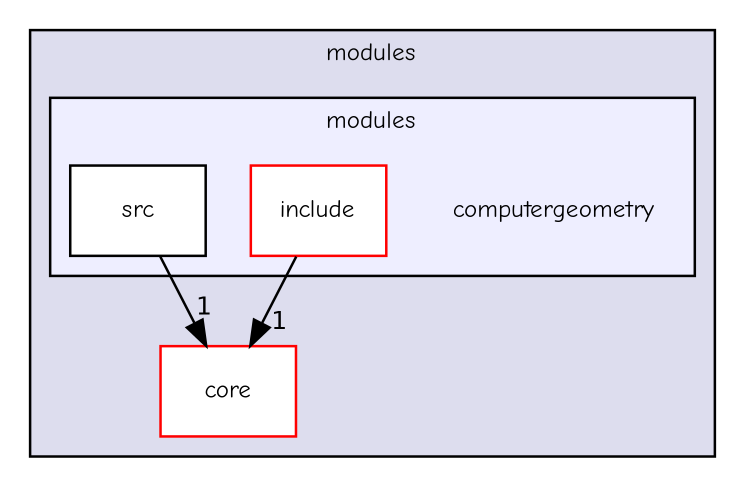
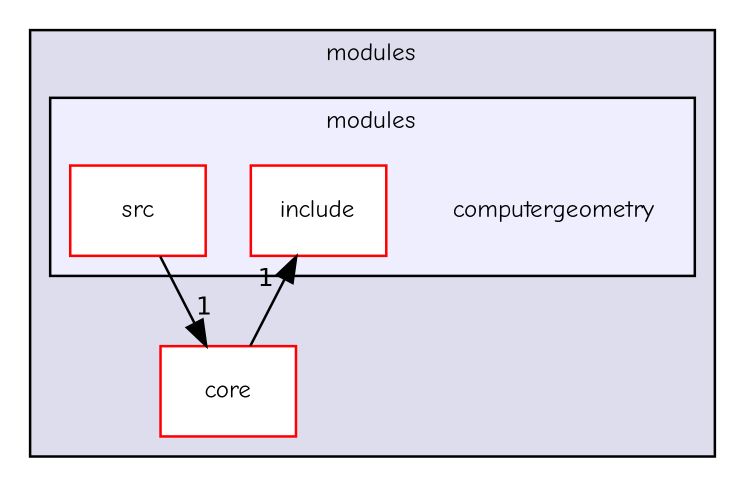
node "src": color black -> red
edge "include" -> "core": reversed
